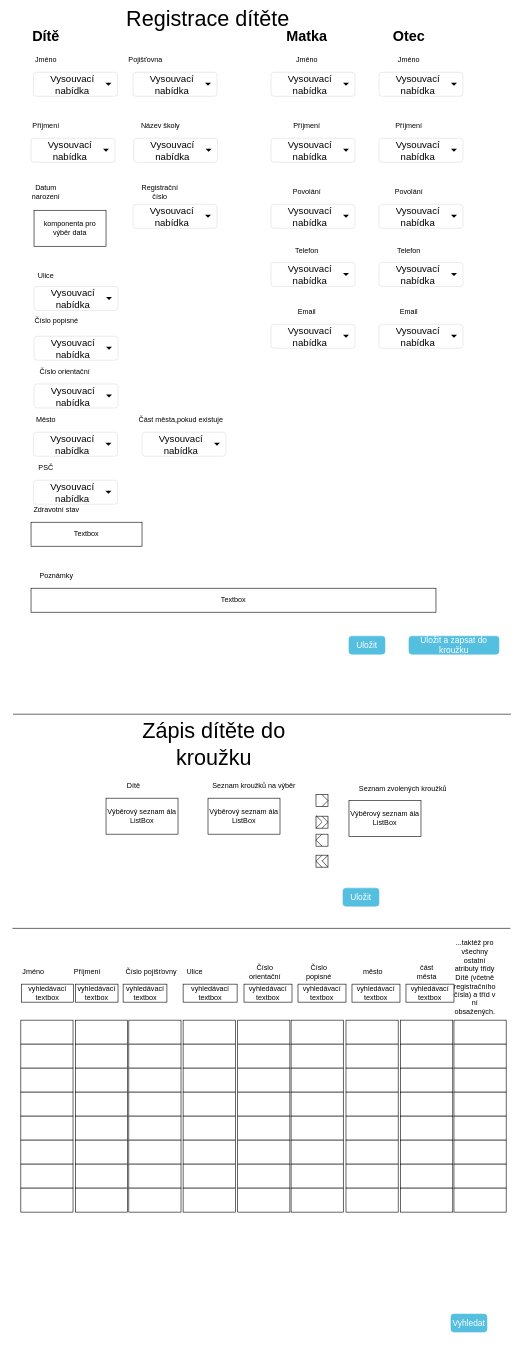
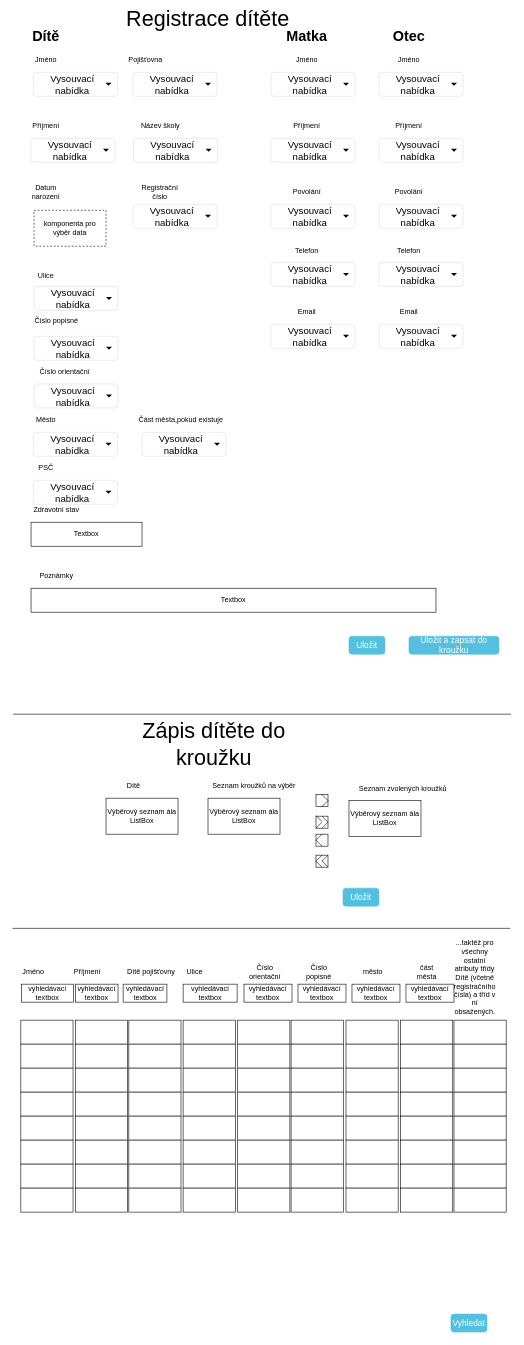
node "komponenta pro výběr data": style solid -> dashed
node "Číslo pojišťovny": label "Číslo pojišťovny" -> "Dítě pojišťovny"
